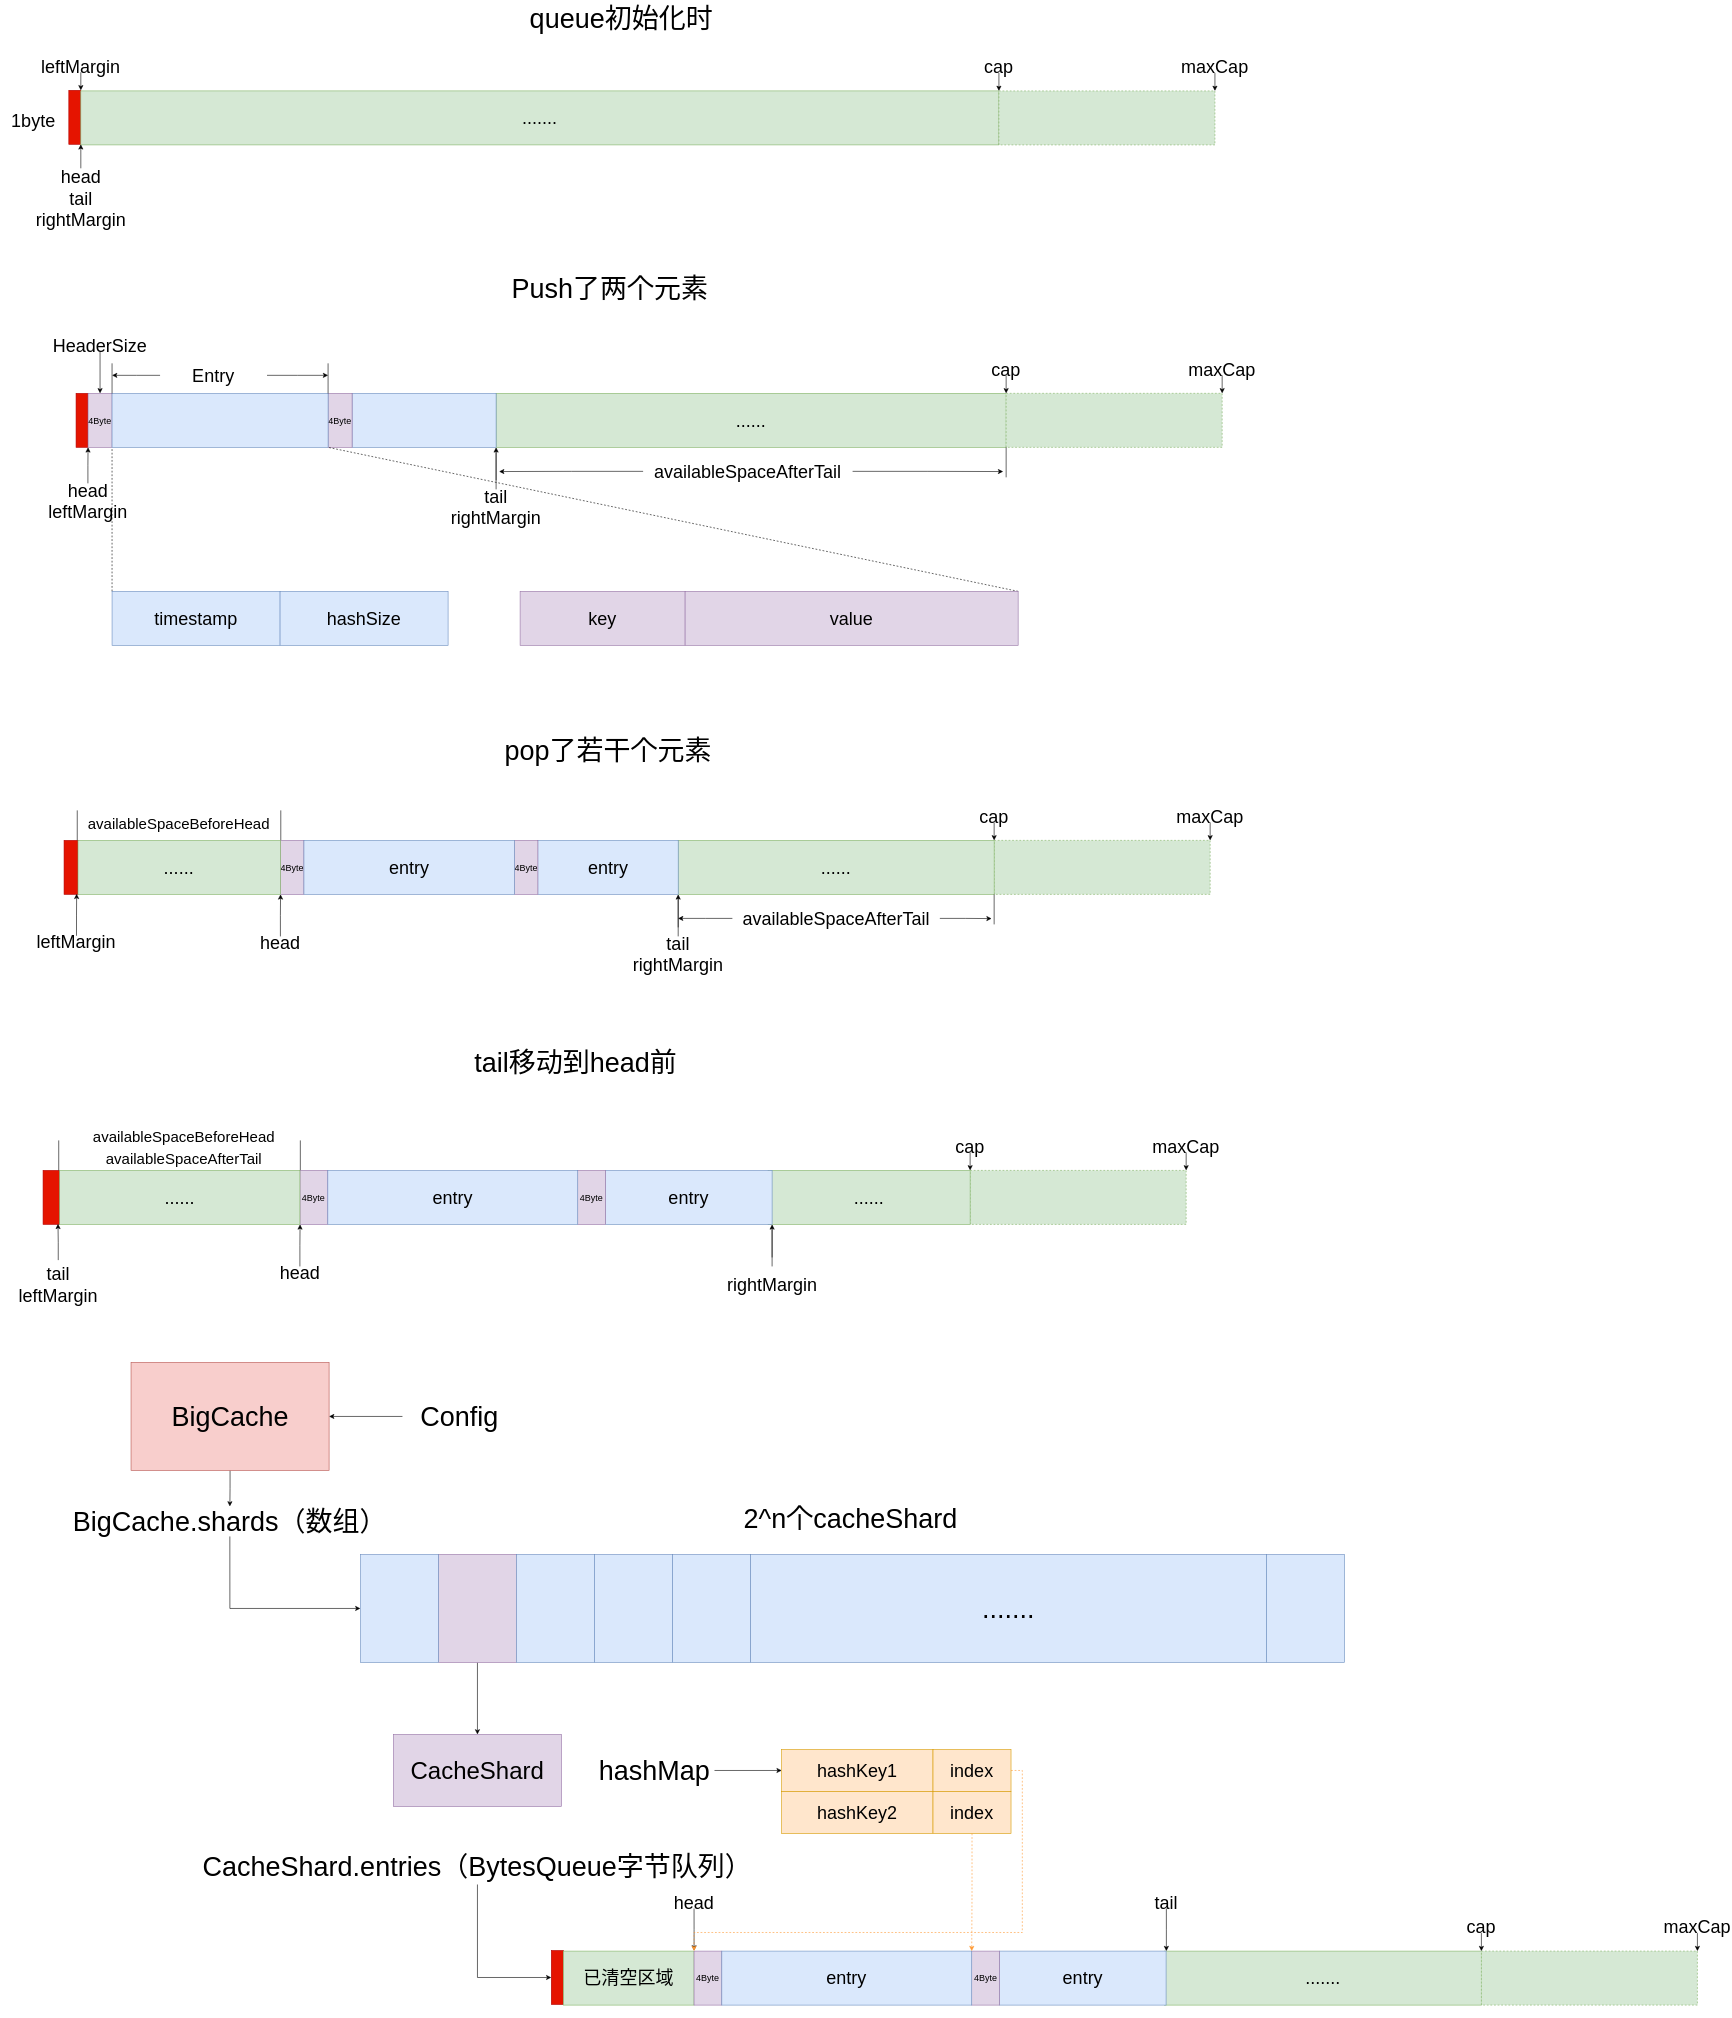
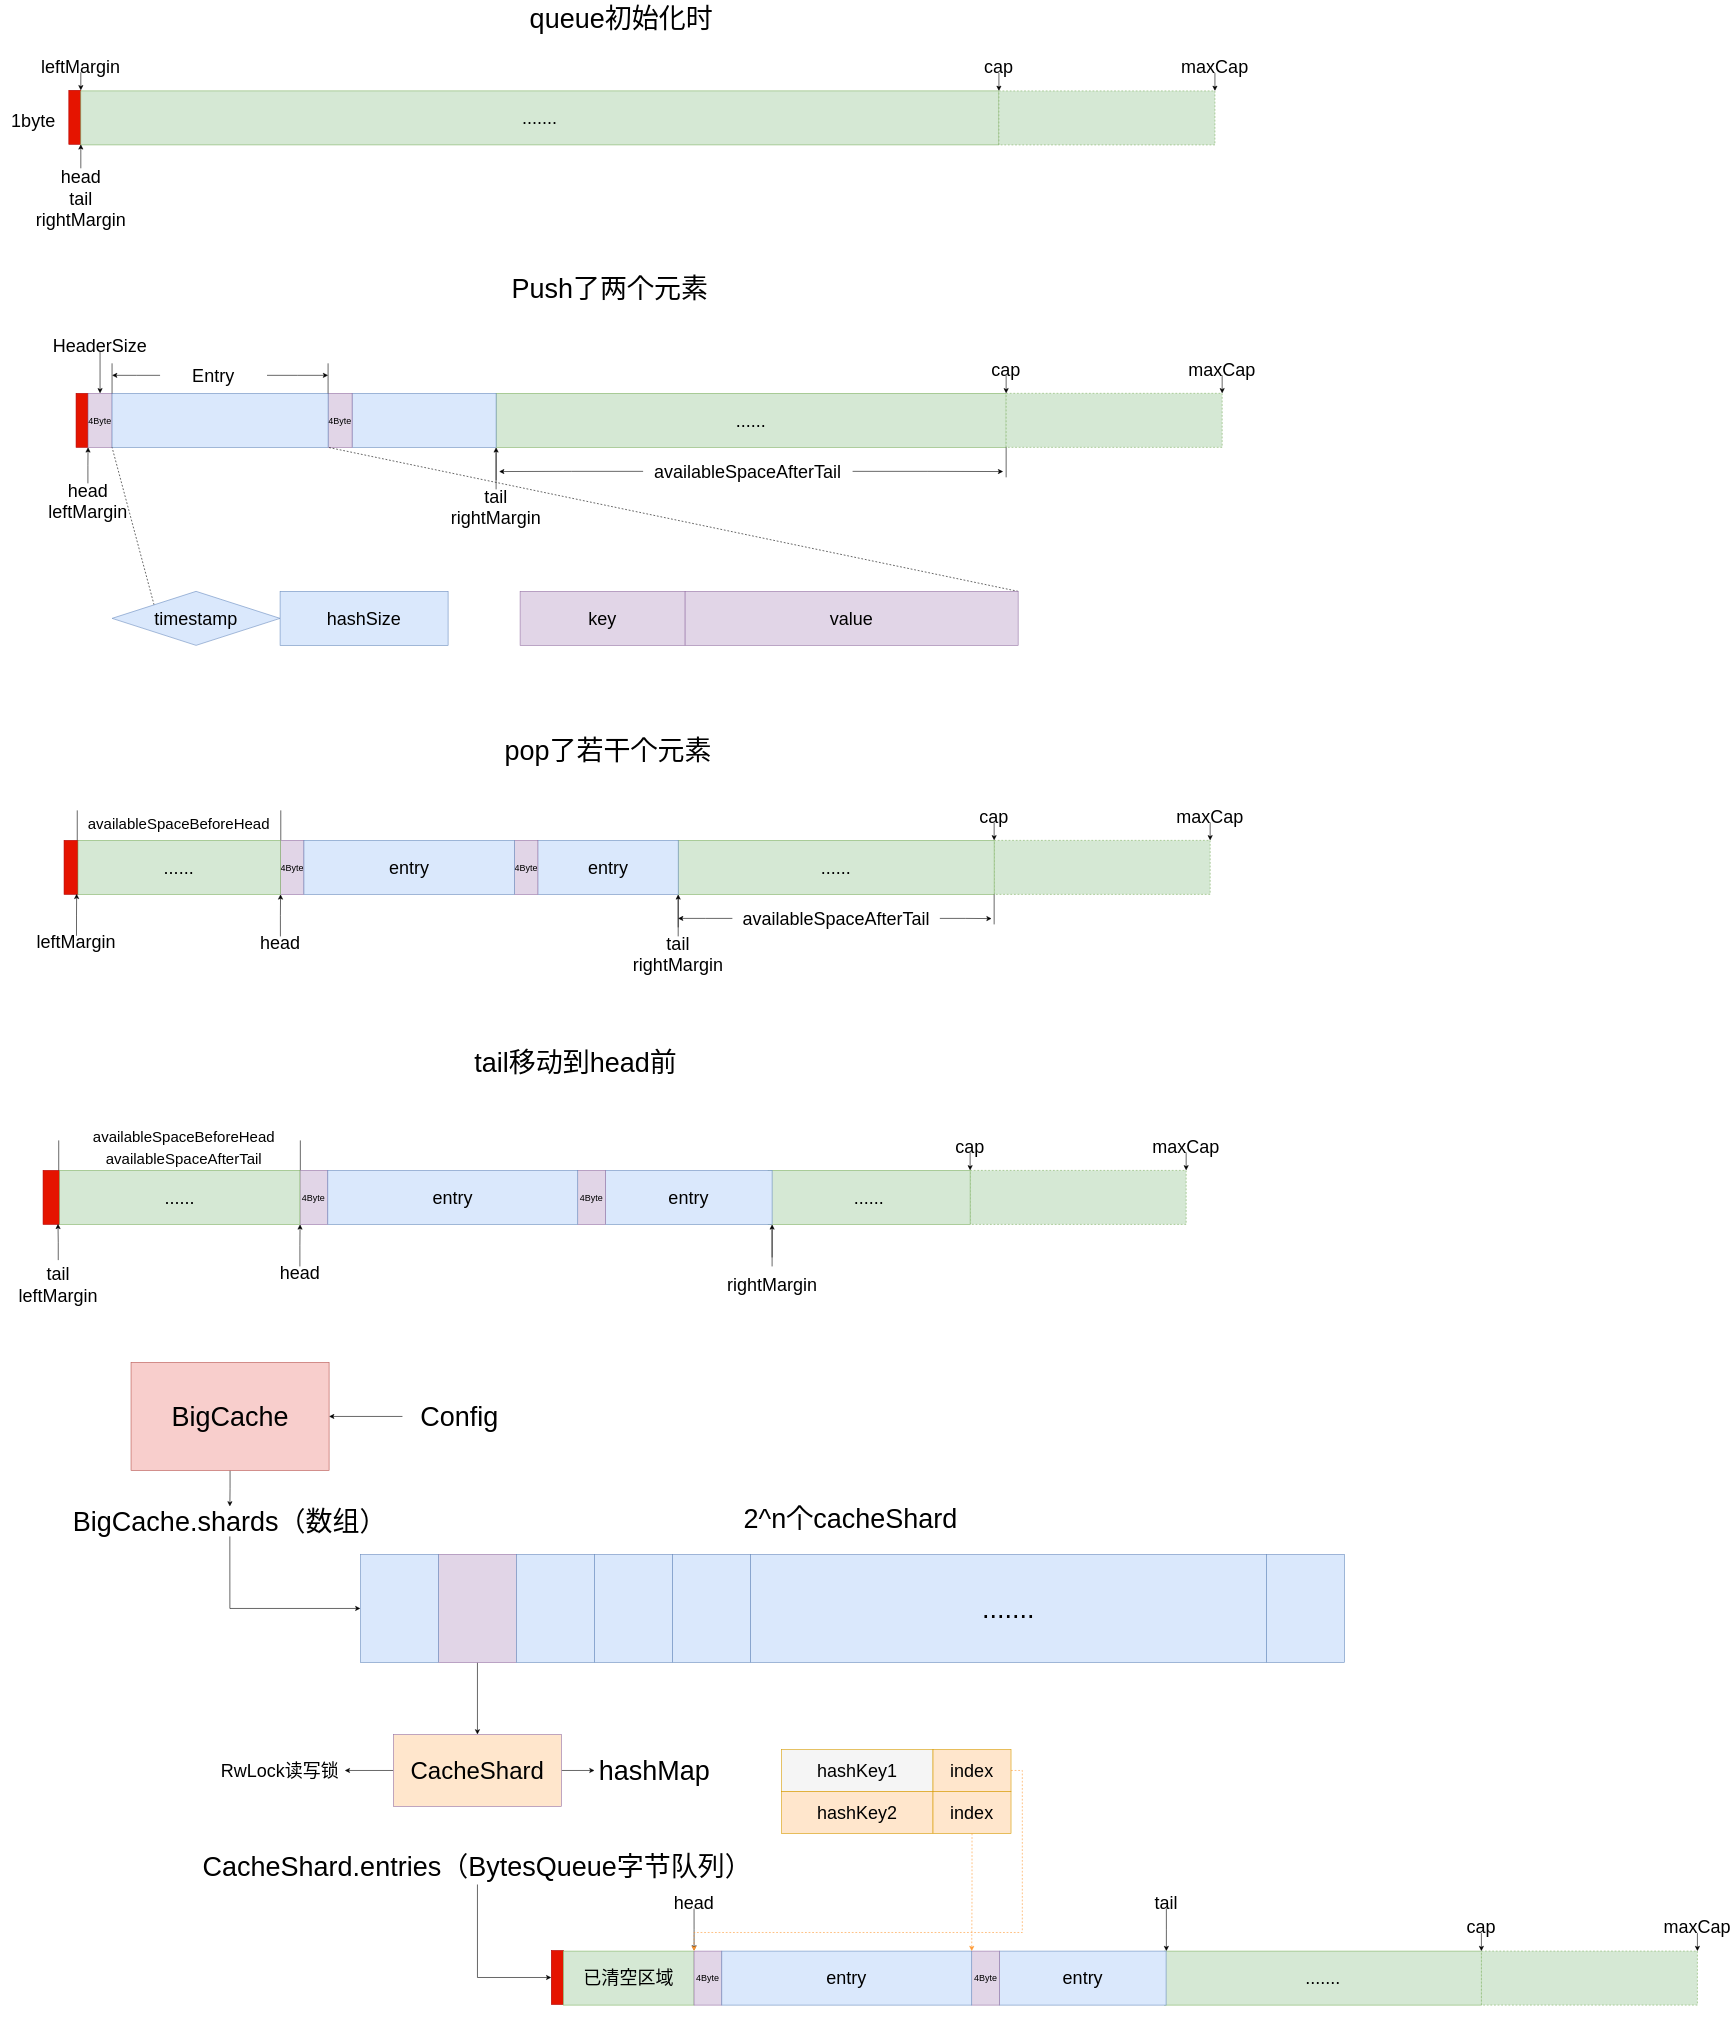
node "timestamp": shape rectangle -> diamond
node "RwLock读写锁": added
edge "CacheShard" -> "RwLock读写锁": added
node "CacheShard": fillcolor #e1d5e7 -> #ffe6cc
edge "CacheShard" -> "hashMap": added
edge "hashMap" -> "hashKey1": removed
node "hashKey1": fillcolor #ffe6cc -> #f5f5f5
